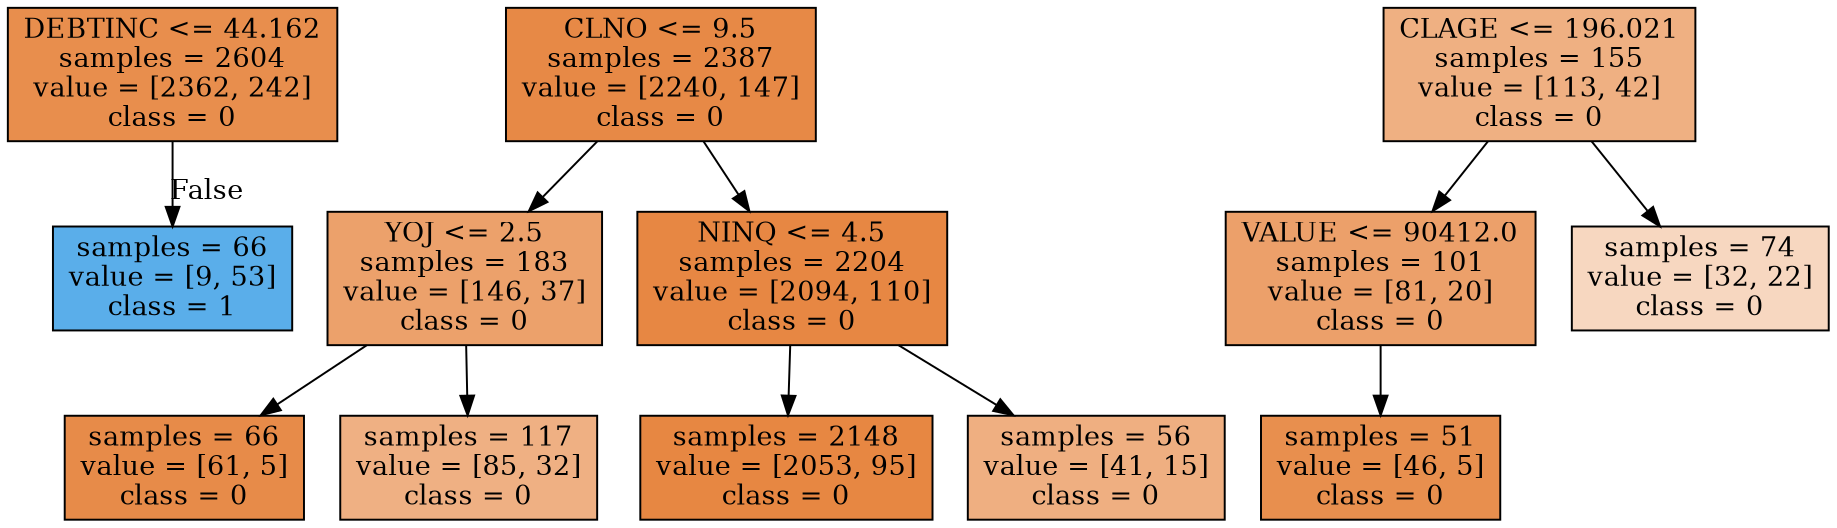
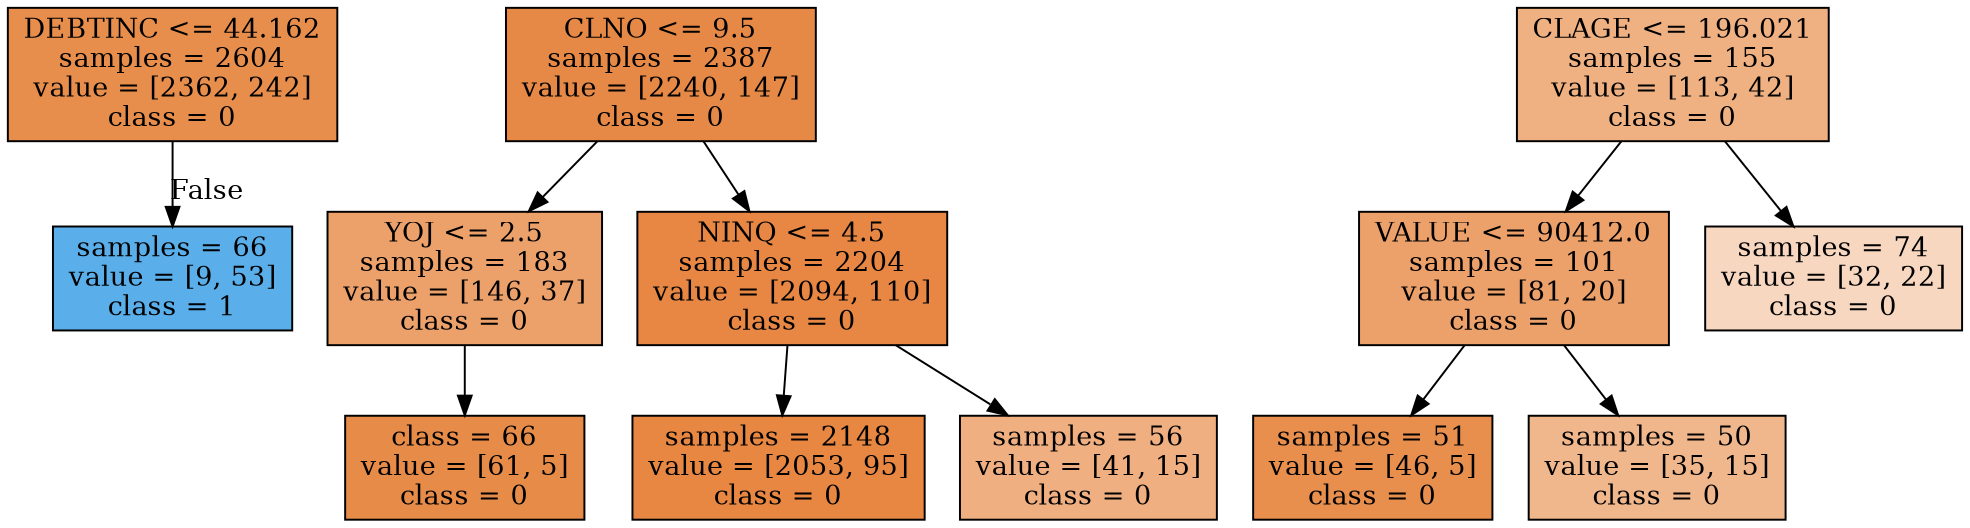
node "samples = 66 value = [61, 5] class = 0": label "samples = 66 value = [61, 5] class = 0" -> "class = 66 value = [61, 5] class = 0"
node "samples = 117 value = [85, 32] class = 0": removed
node "samples = 50 value = [35, 15] class = 0": added
